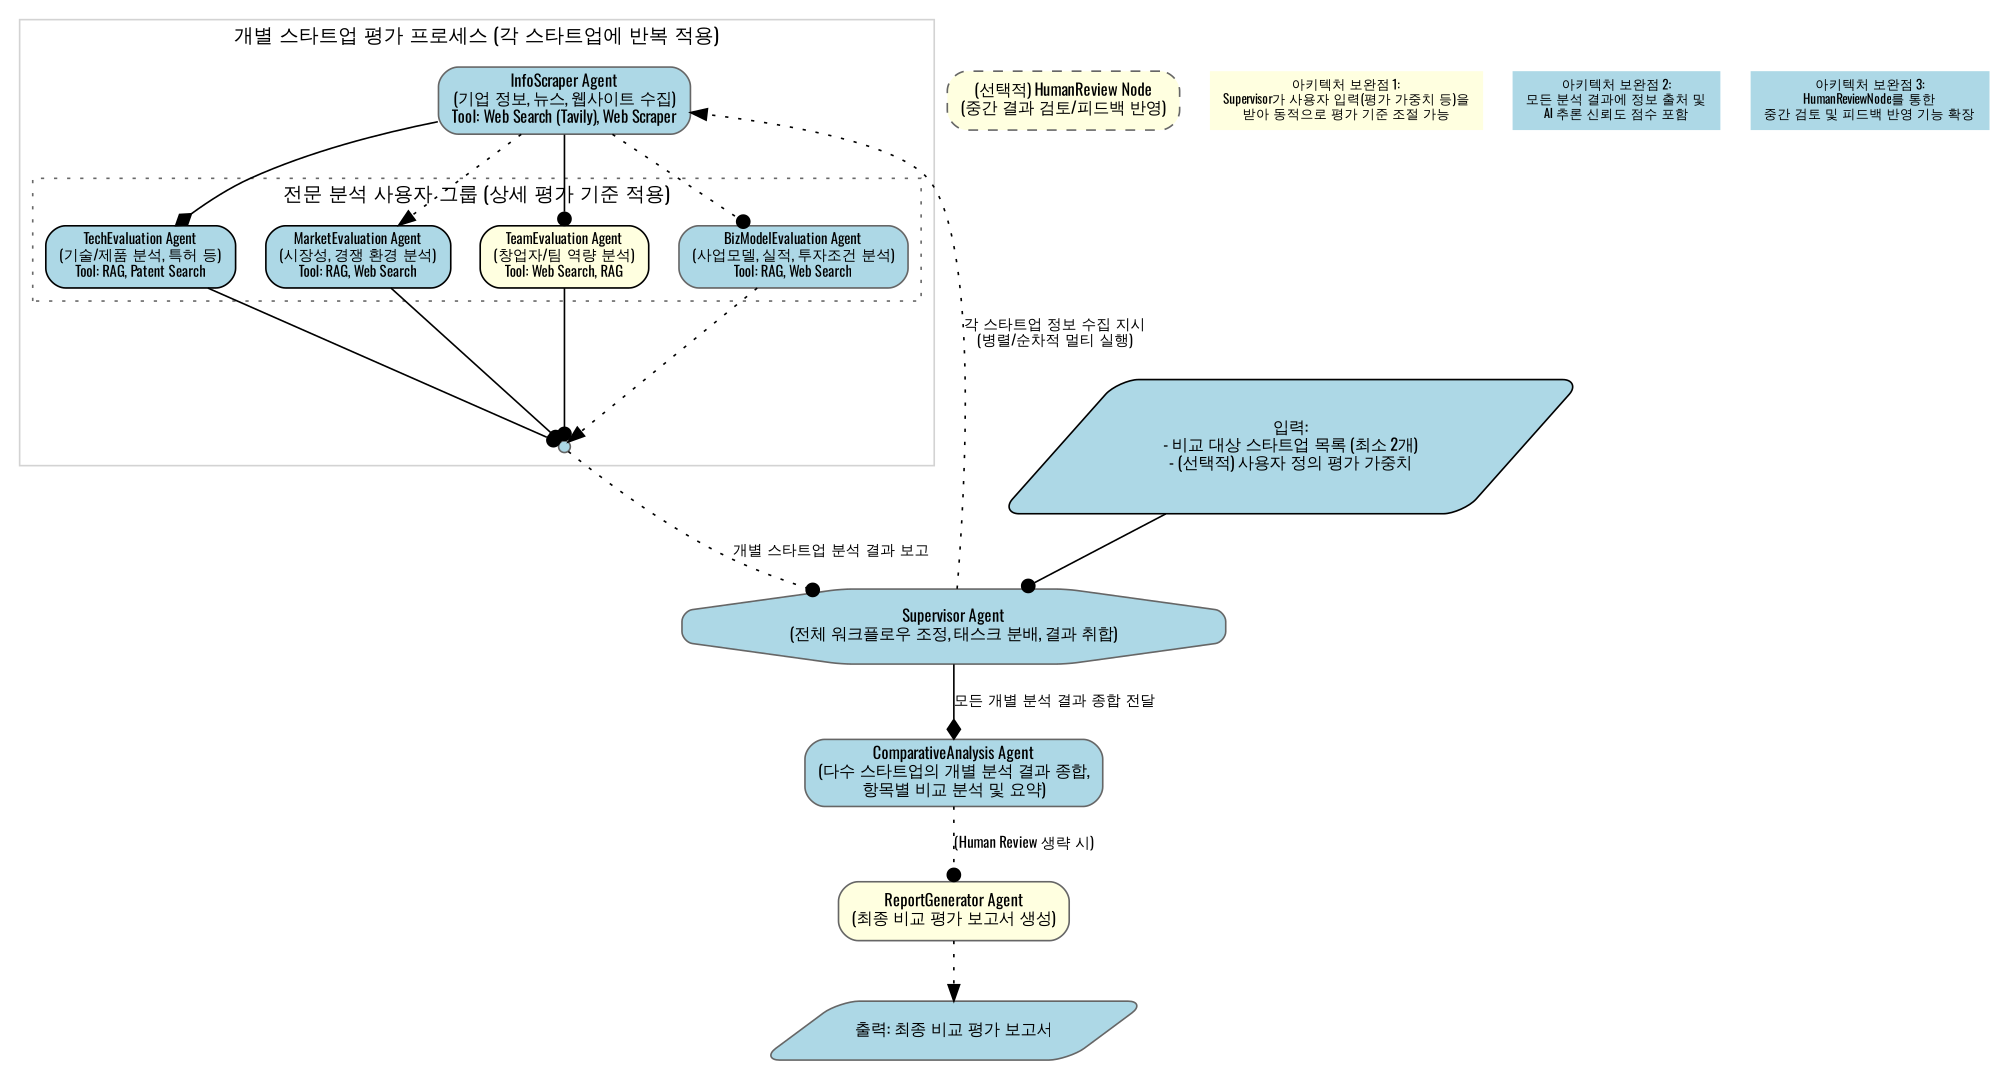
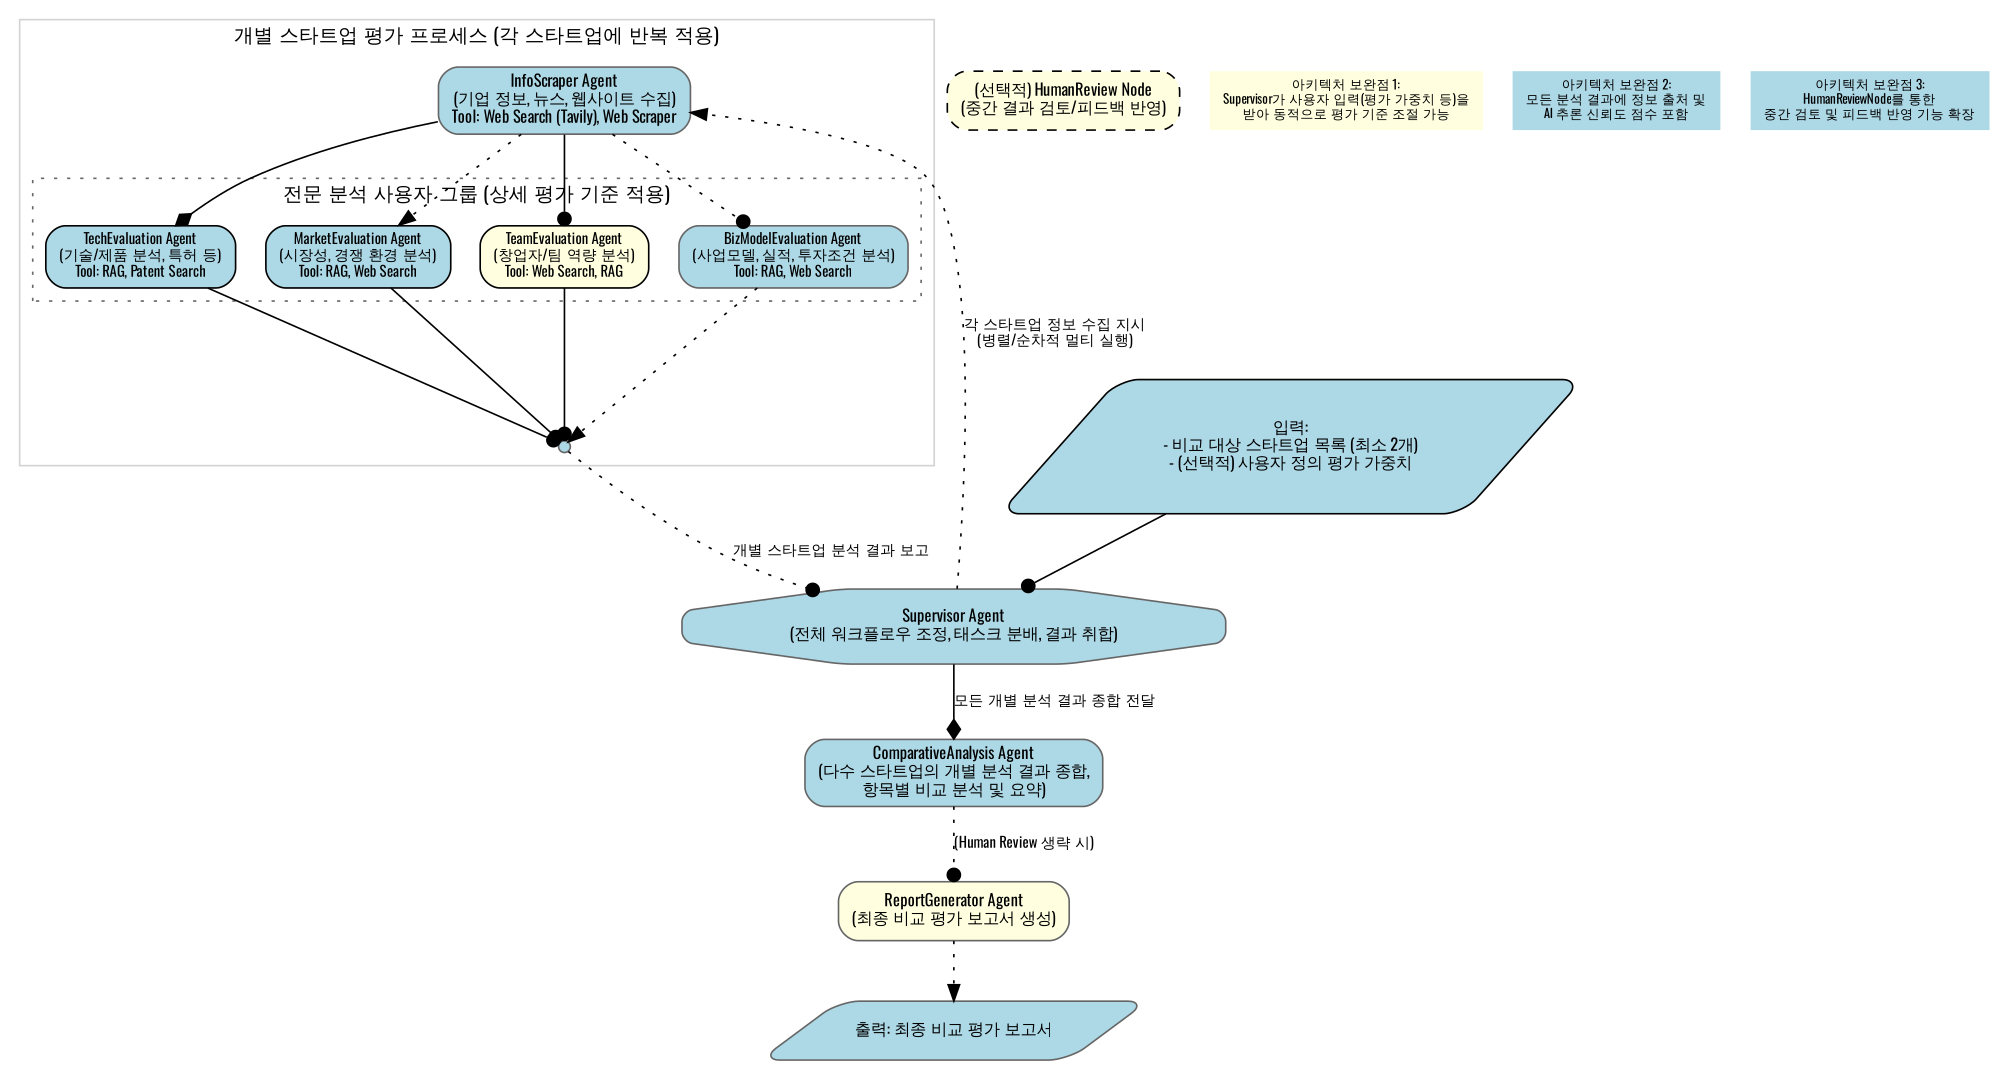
node "(선택적) HumanReview Node (중간 결과 검토/피드백 반영)": color gray40 -> black
